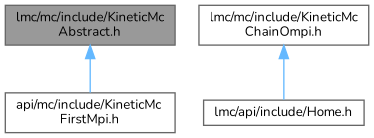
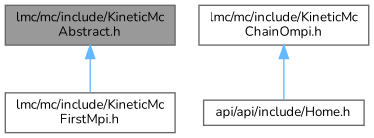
node "api/mc/include/KineticMc FirstMpi.h": label "api/mc/include/KineticMc FirstMpi.h" -> "lmc/mc/include/KineticMc FirstMpi.h"
node "lmc/api/include/Home.h": label "lmc/api/include/Home.h" -> "api/api/include/Home.h"
